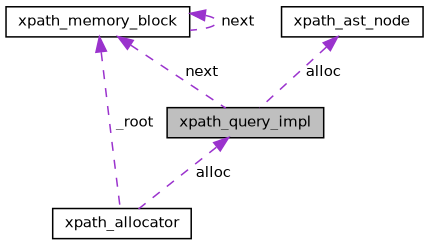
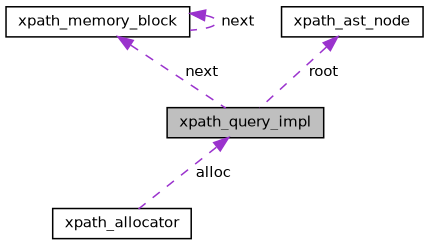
edge "xpath_query_impl" -> "xpath_ast_node": label " alloc" -> " root"
edge "xpath_allocator" -> "xpath_memory_block": removed, label "_root"
